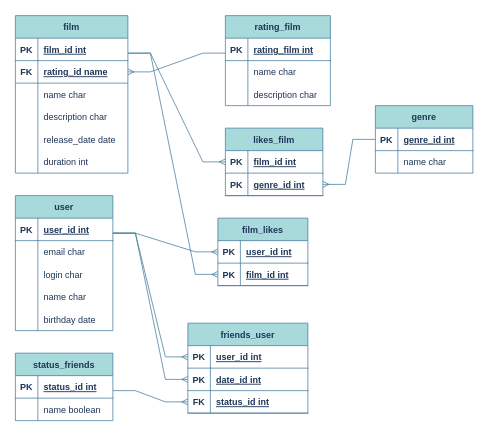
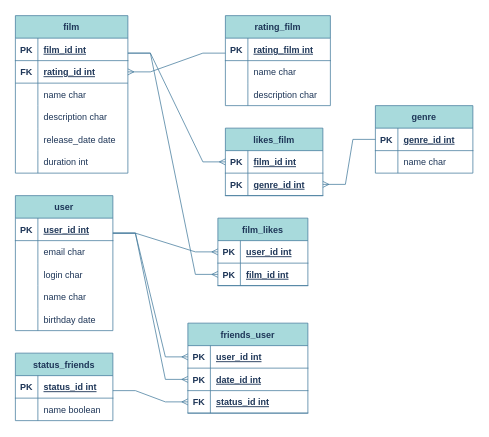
node "rating_id name": label "rating_id name" -> "rating_id int"
